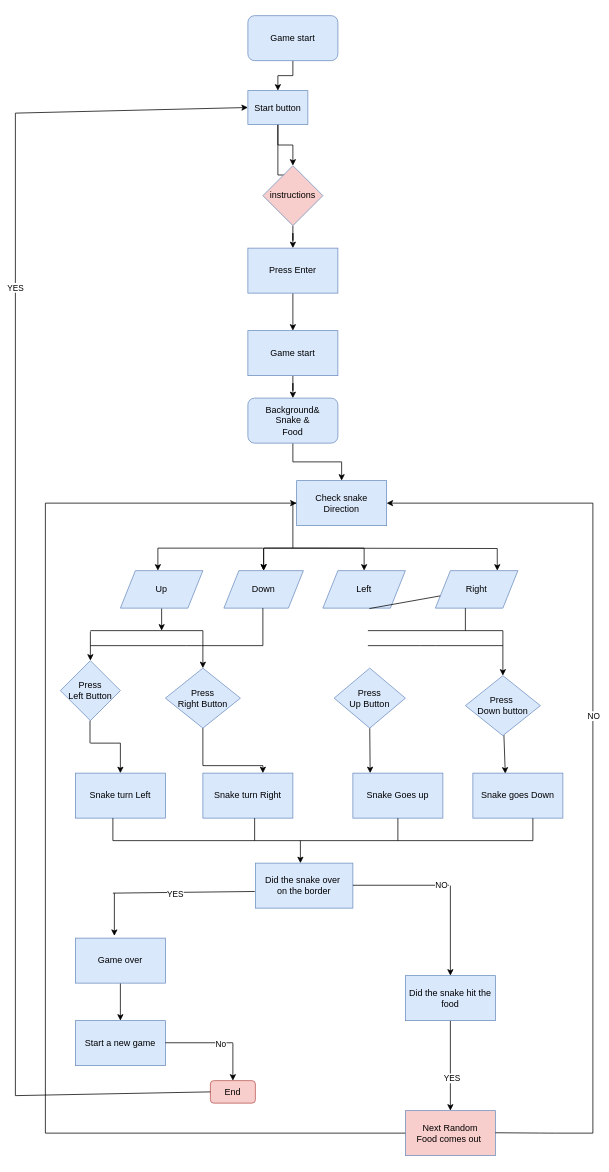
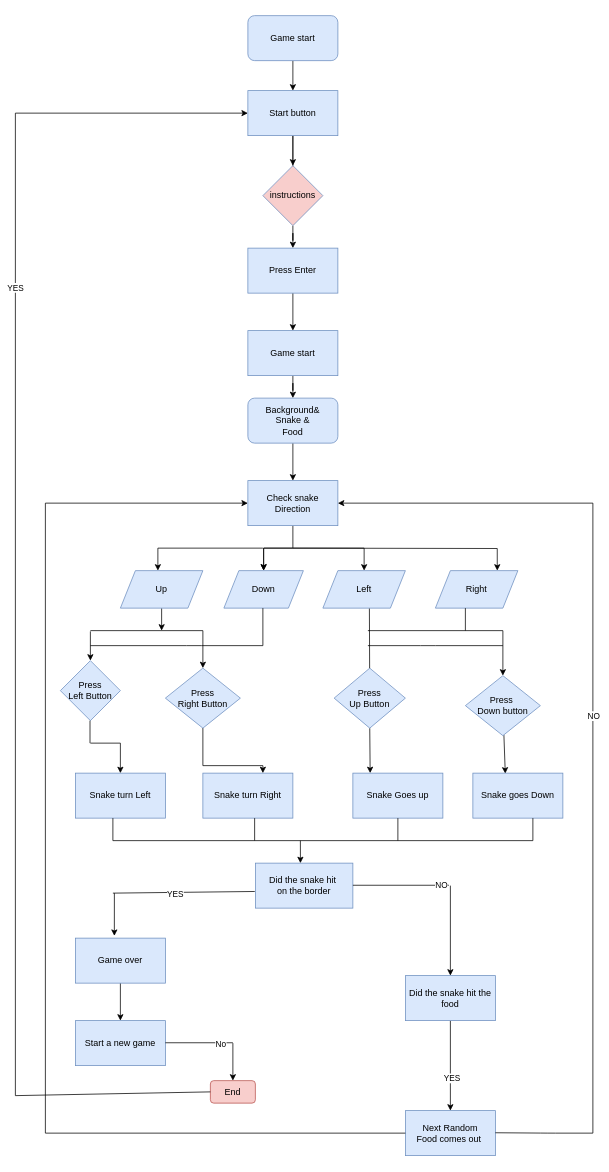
node "Start button": size 60x34 -> 90x45
node "Check snake Direction": moved (342, 503) -> (293, 503)
edge "Left" -- "Right": now "Left" -- "Press Up Button"
node "Did the snake over on the border": label "Did the snake over on the border" -> "Did the snake hit on the border"
node "Next Random Food comes out": fillcolor #f8cecc -> #dae8fc
